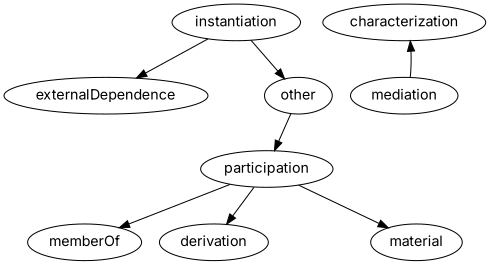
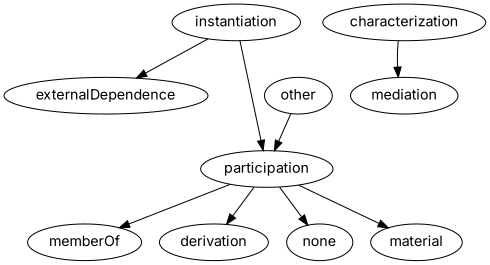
edge "instantiation" -> "other": now "instantiation" -> "participation"
edge "mediation" -> "characterization": reversed
node "none": added
